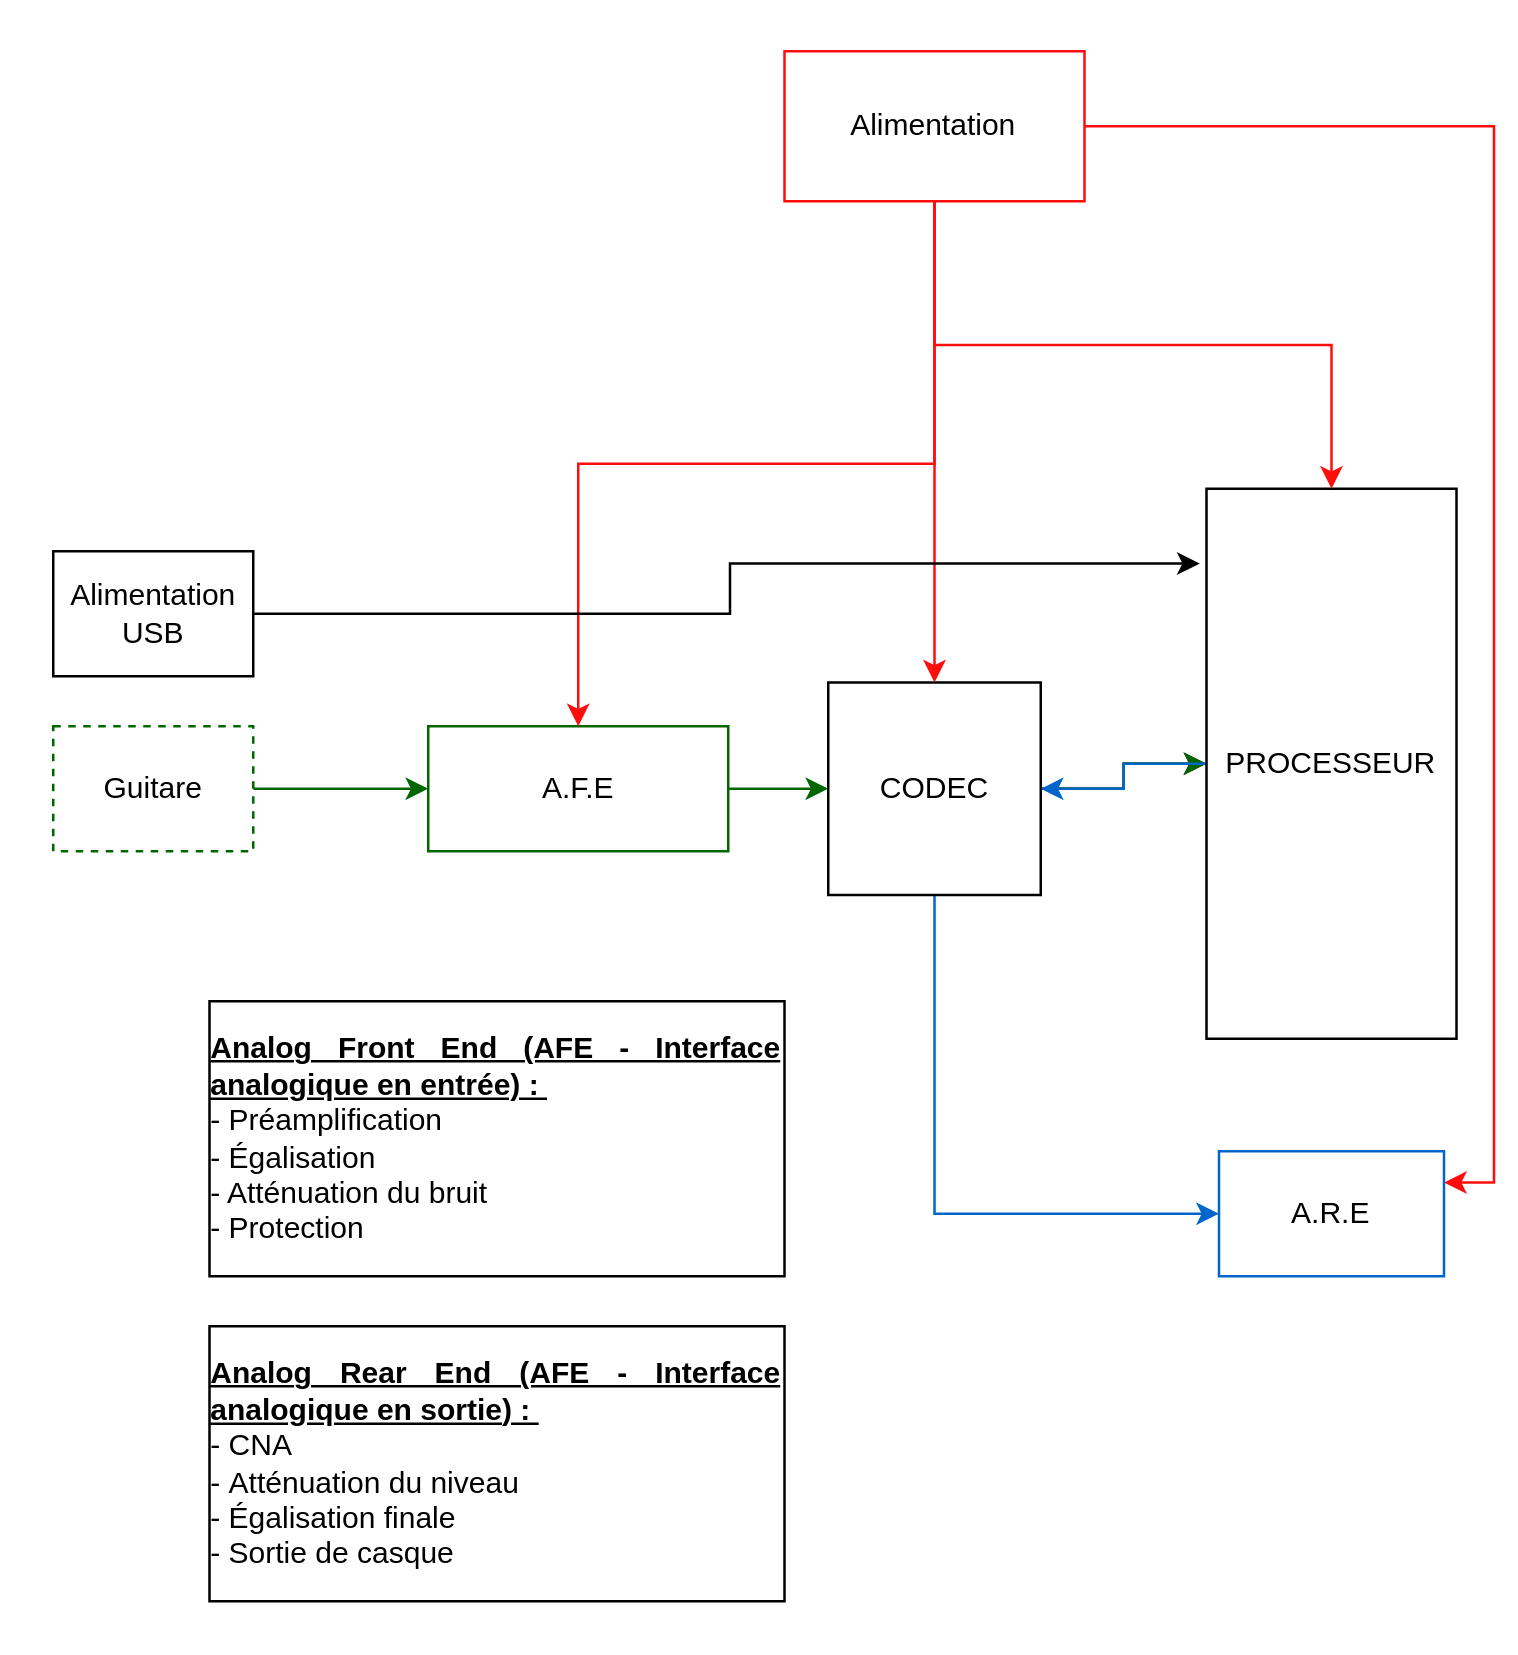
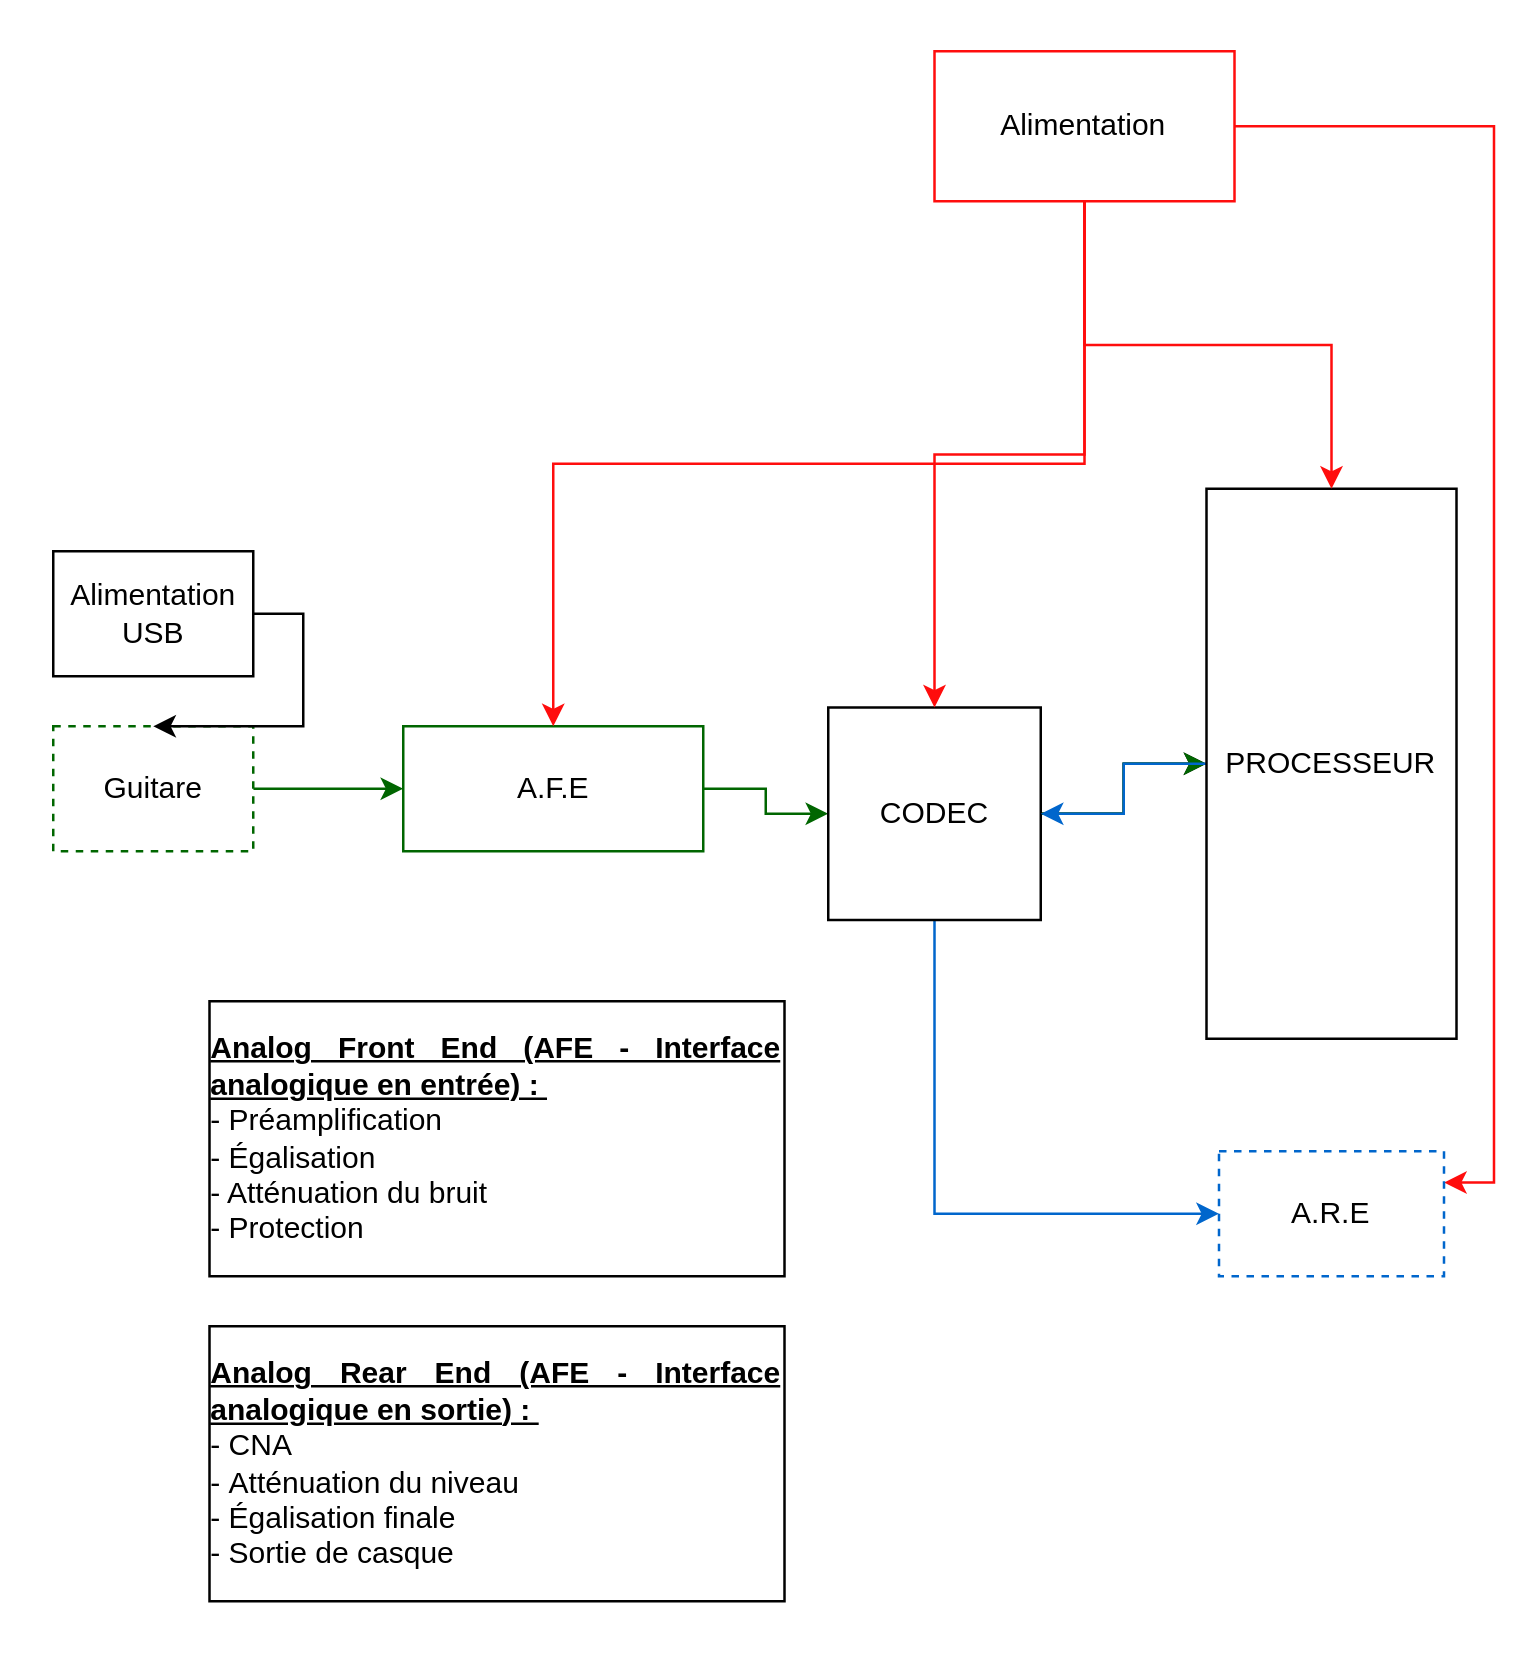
node "Alimentation": moved (934, 126) -> (1084, 126)
edge "Alimentation USB" -> "PROCESSEUR": now "Alimentation USB" -> "Guitare"
node "A.F.E": moved (578, 789) -> (553, 789)
node "CODEC": moved (934, 789) -> (934, 814)
node "A.R.E": style solid -> dashed
